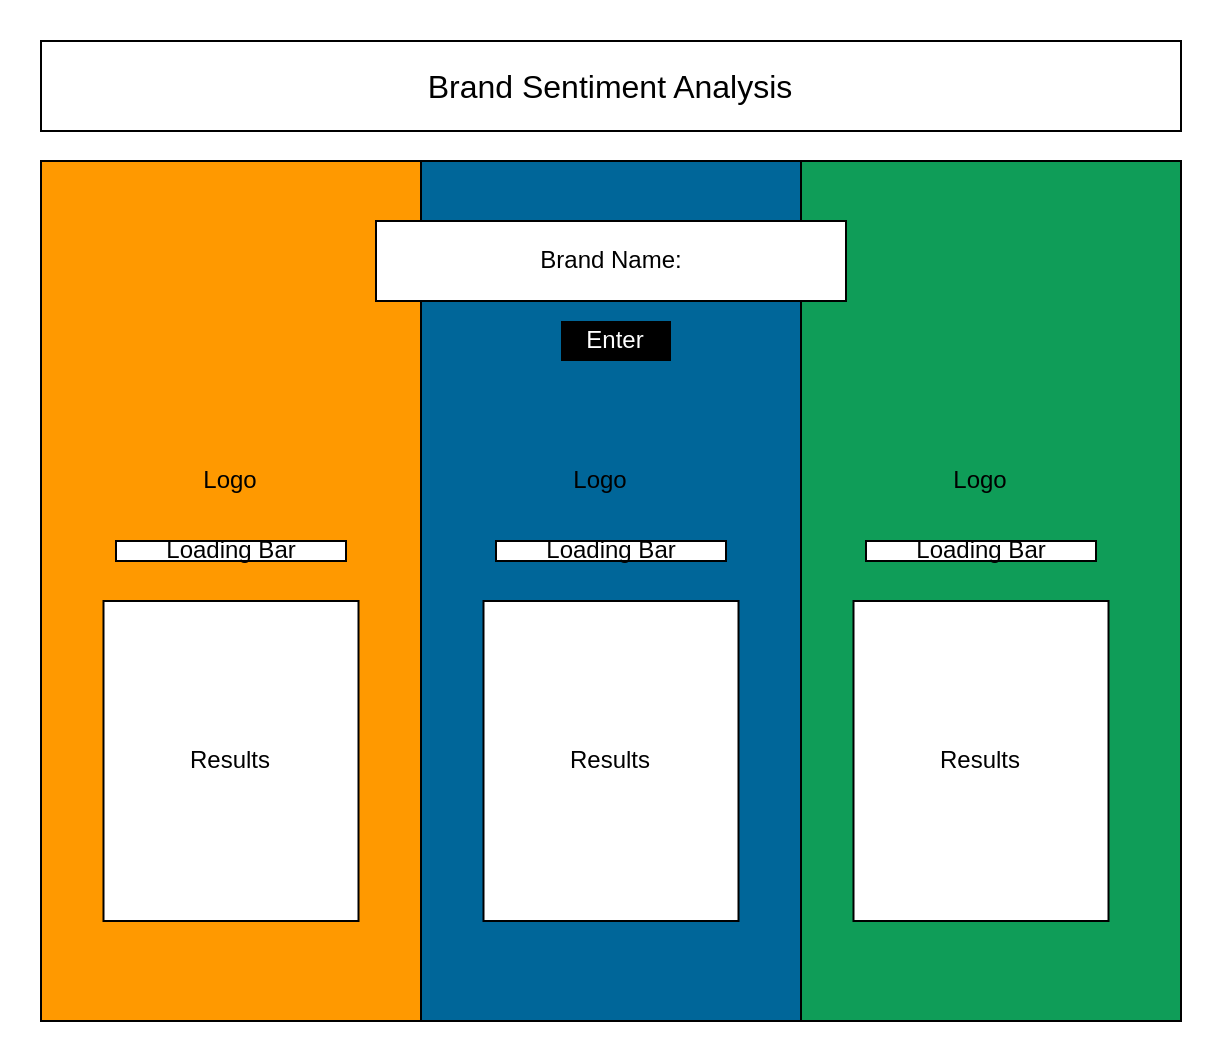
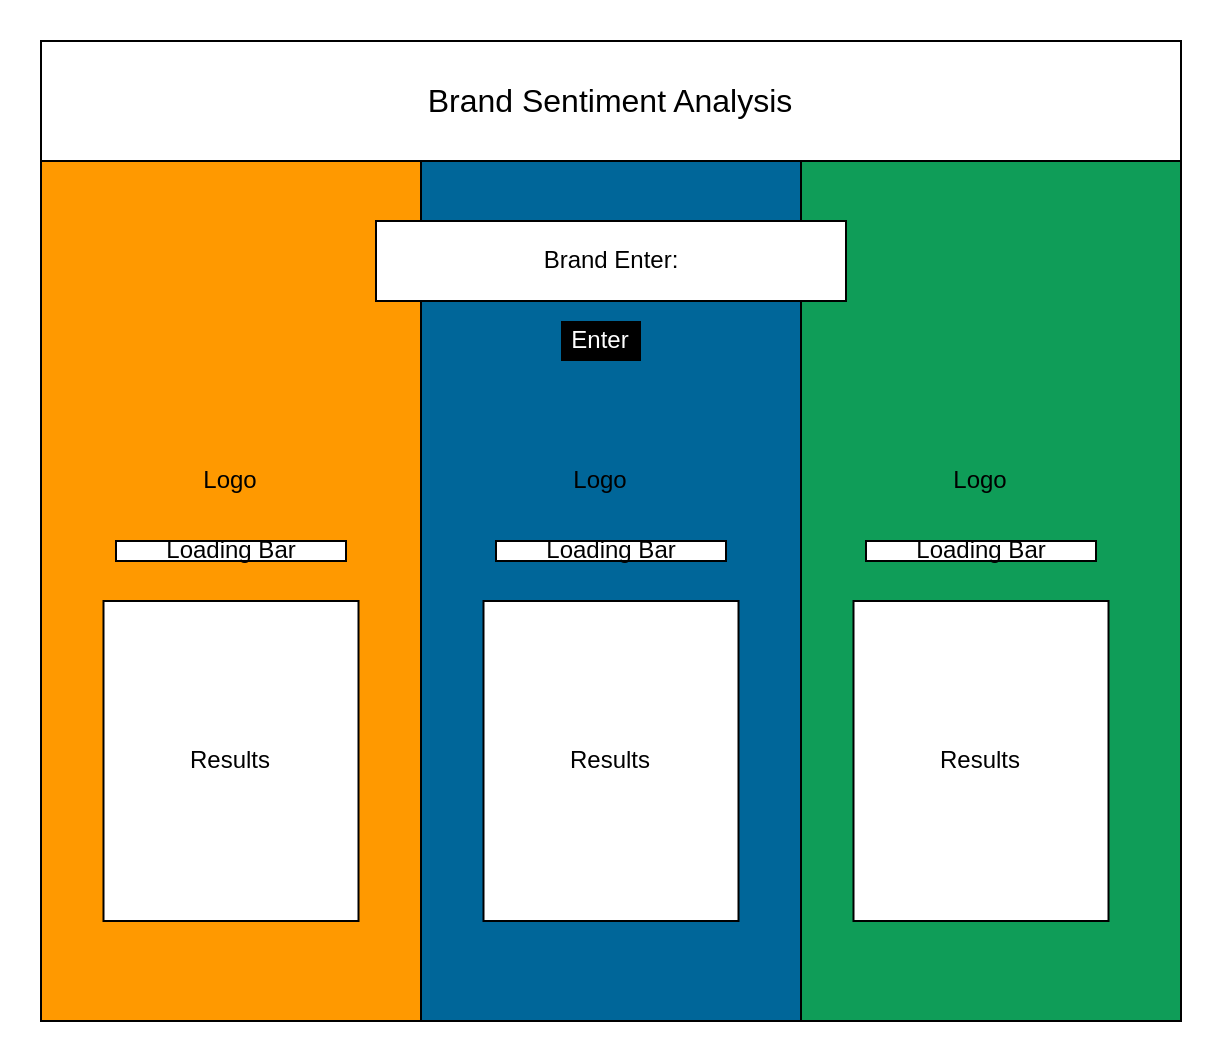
node "Brand Sentiment Analysis": size 1140x90 -> 1140x120
node "Brand Name:": label "Brand Name:" -> "Brand Enter:"
node "Enter": size 110x40 -> 80x40
